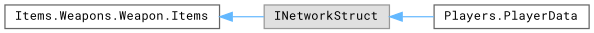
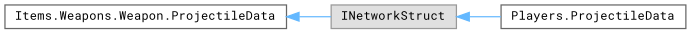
node "Items.Weapons.Weapon.Items": label "Items.Weapons.Weapon.Items" -> "Items.Weapons.Weapon.ProjectileData"
node "Players.PlayerData": label "Players.PlayerData" -> "Players.ProjectileData"
